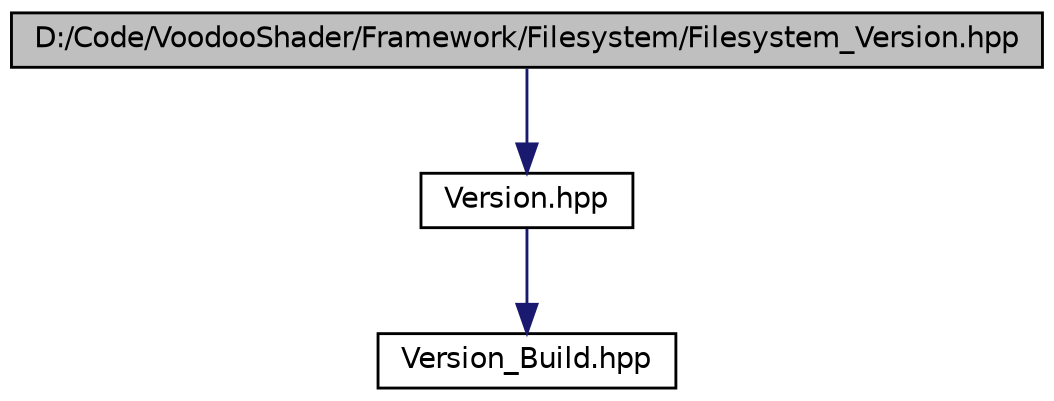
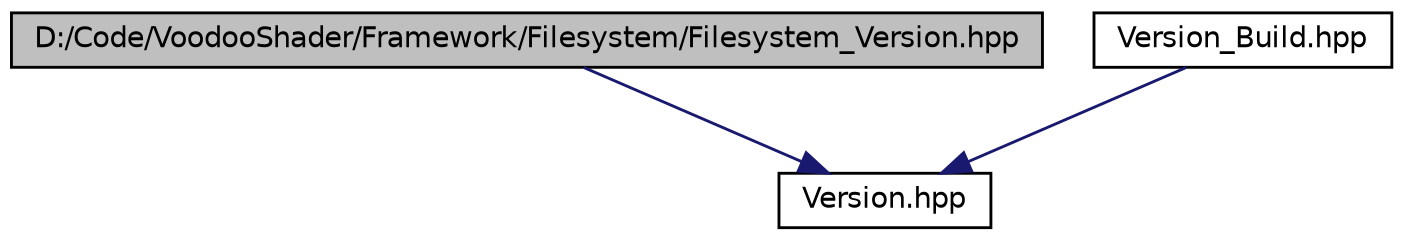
edge "Version.hpp" -> "Version_Build.hpp": reversed
